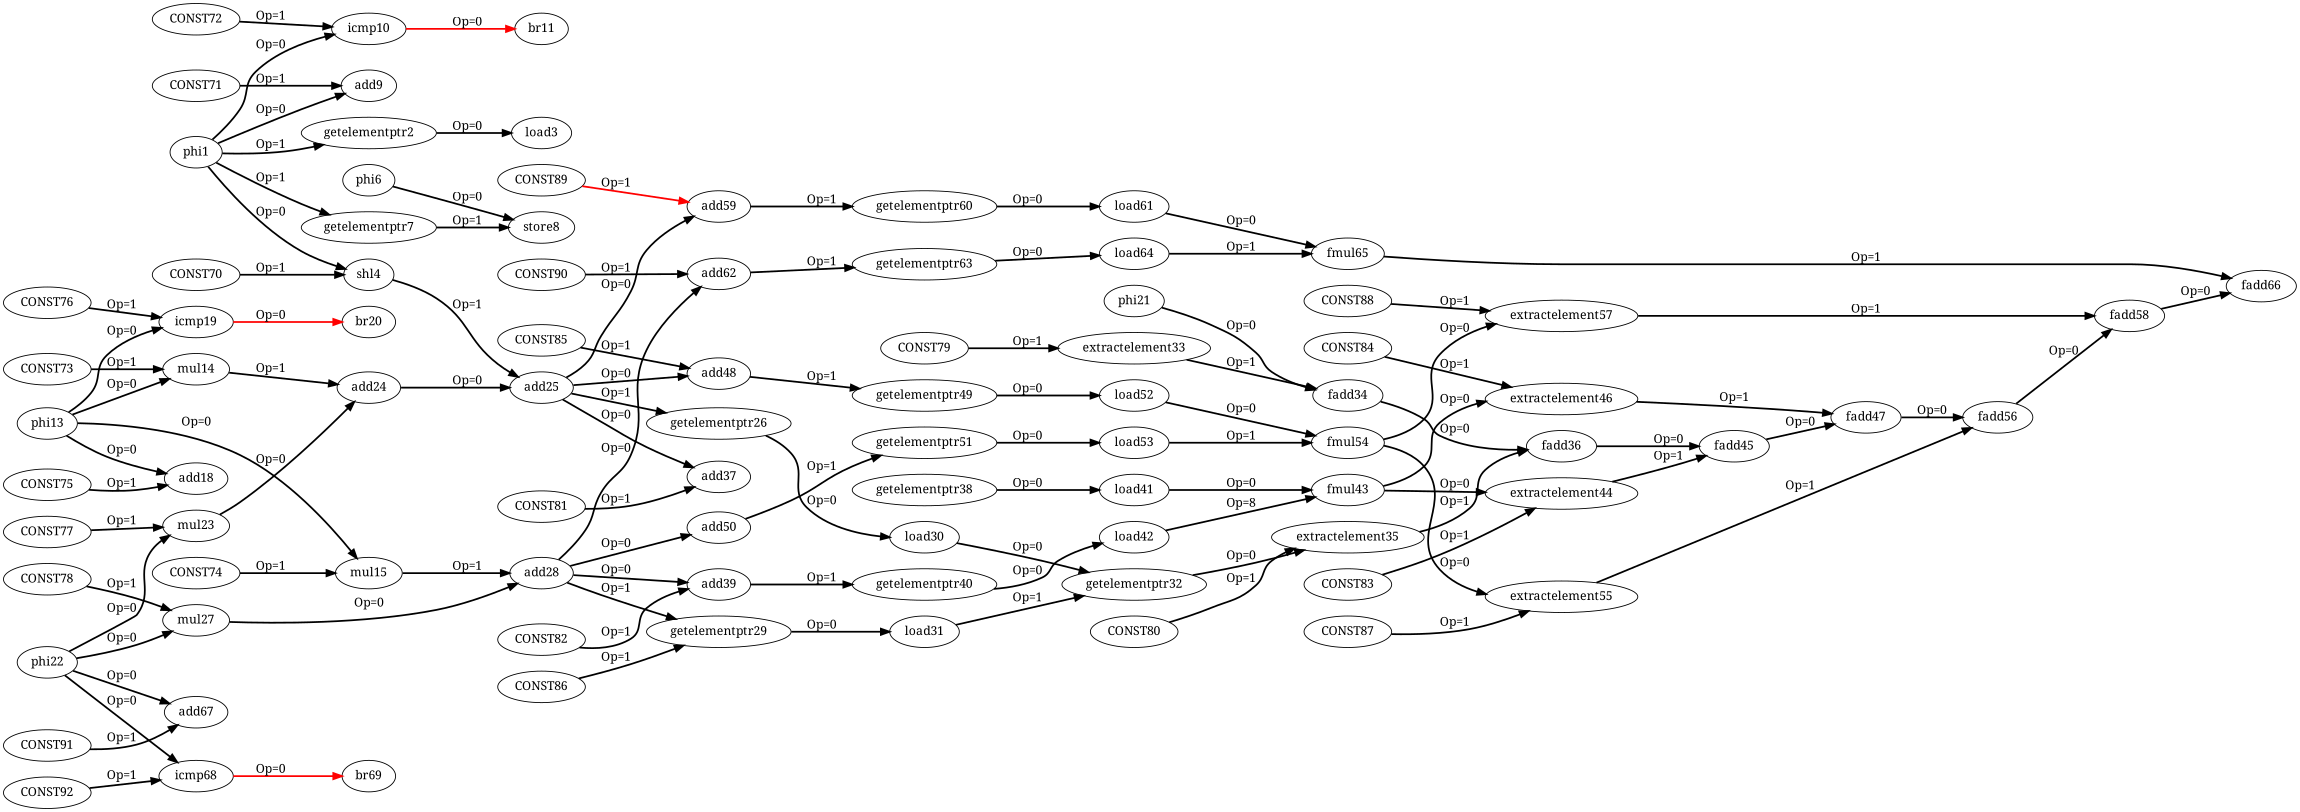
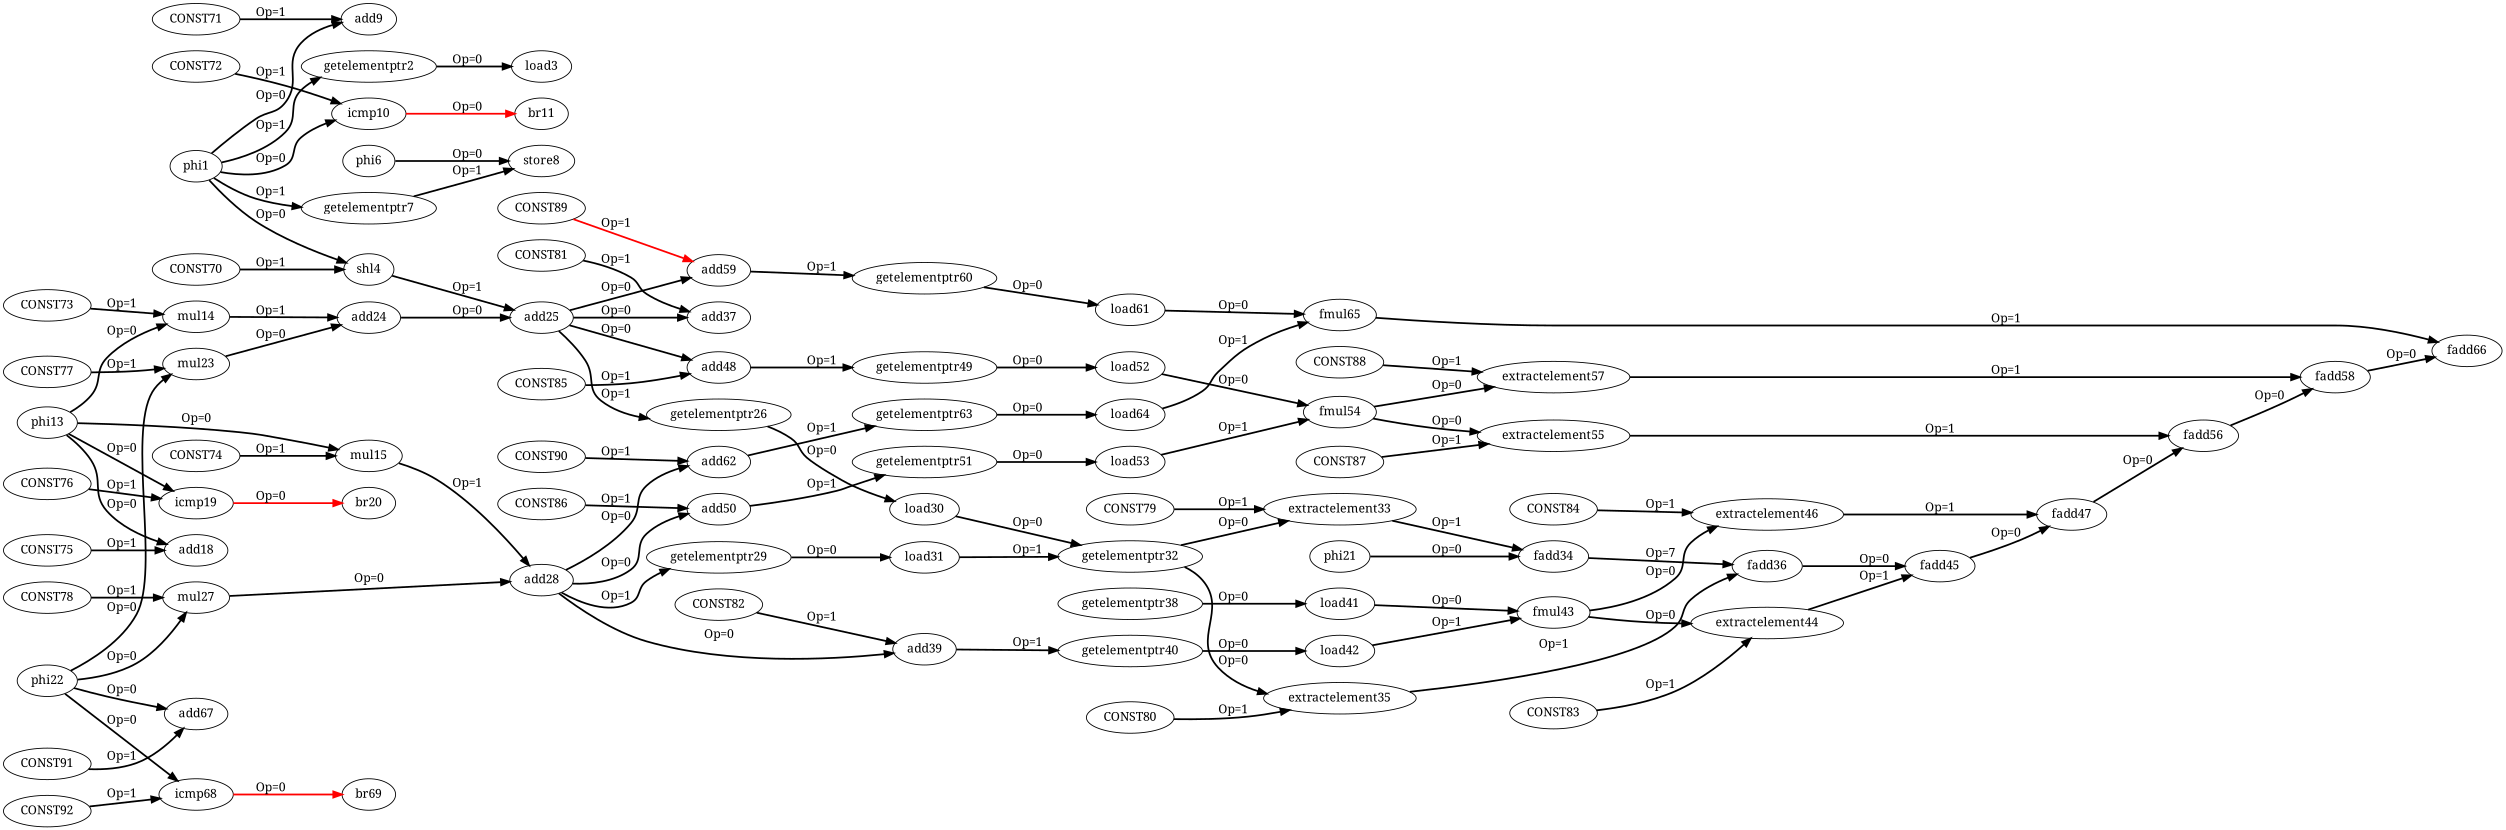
edge "fadd34" -> "fadd36": label "Op=0" -> "Op=7"
edge "load42" -> "fmul43": label "Op=8" -> "Op=1"
edge "getelementptr32" -> "extractelement33": added, label "Op=0"
edge "CONST86" -> "getelementptr29": now "CONST86" -> "add50"
